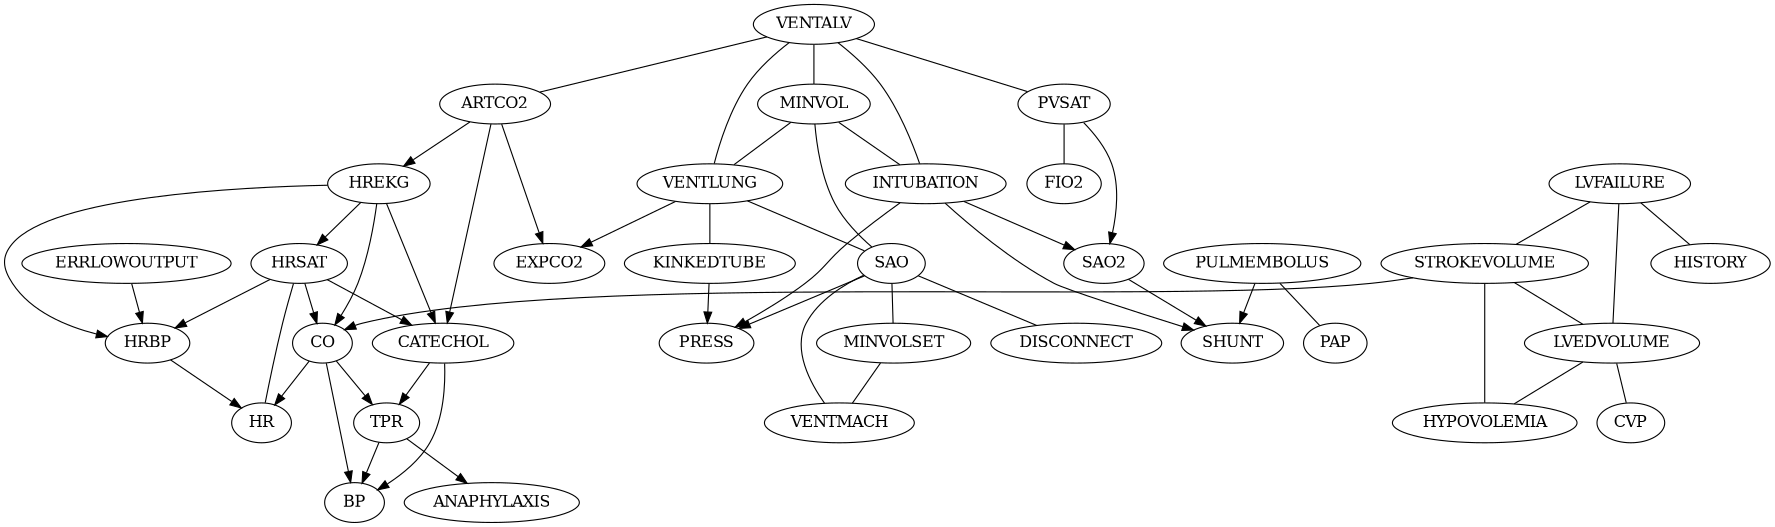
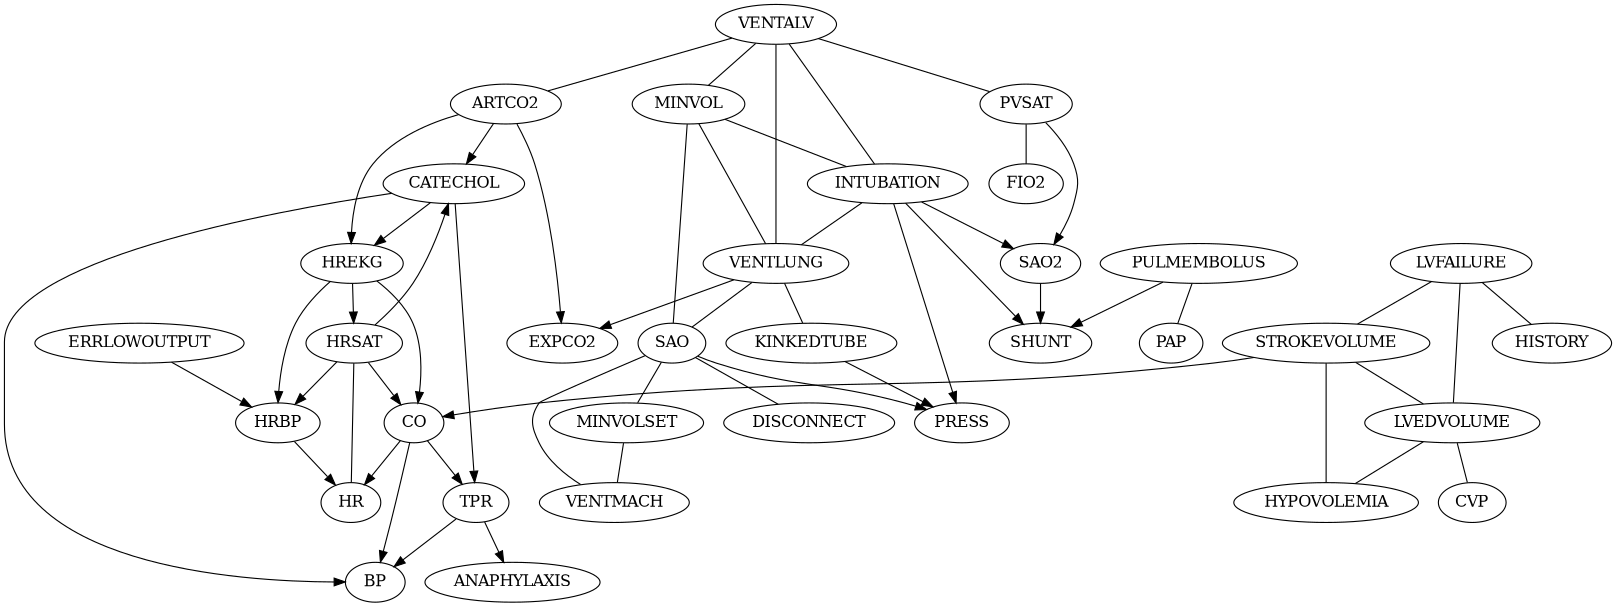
edge "INTUBATION" -- "VENTLUNG": added
edge "HREKG" -> "CATECHOL": reversed
